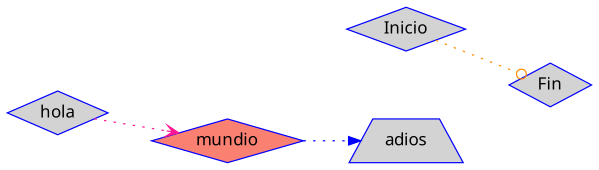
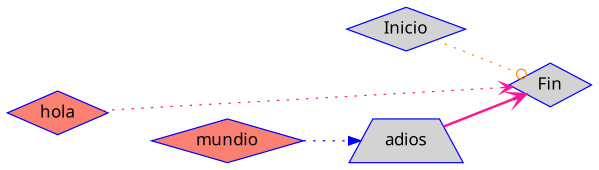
node "hola": fillcolor lightgrey -> salmon
edge "adios" -> "Fin": added
edge "hola" -> "mundio": now "hola" -> "Fin"
